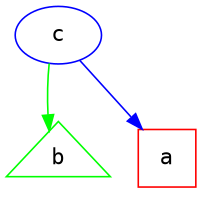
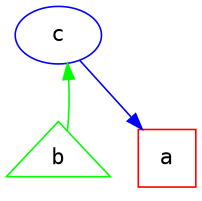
edge "c" -> "b": reversed
